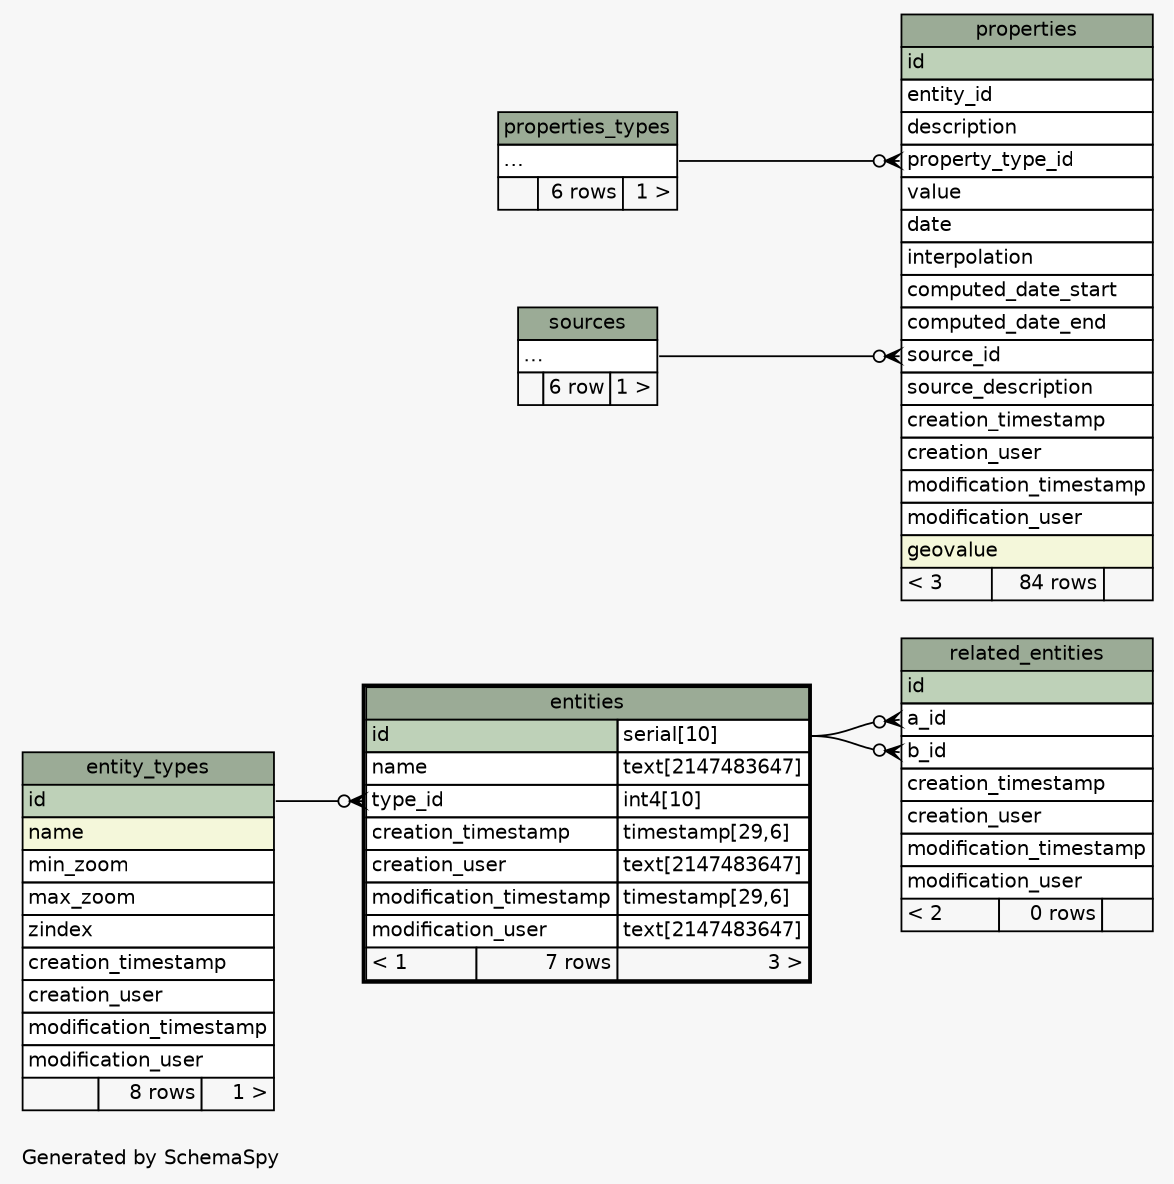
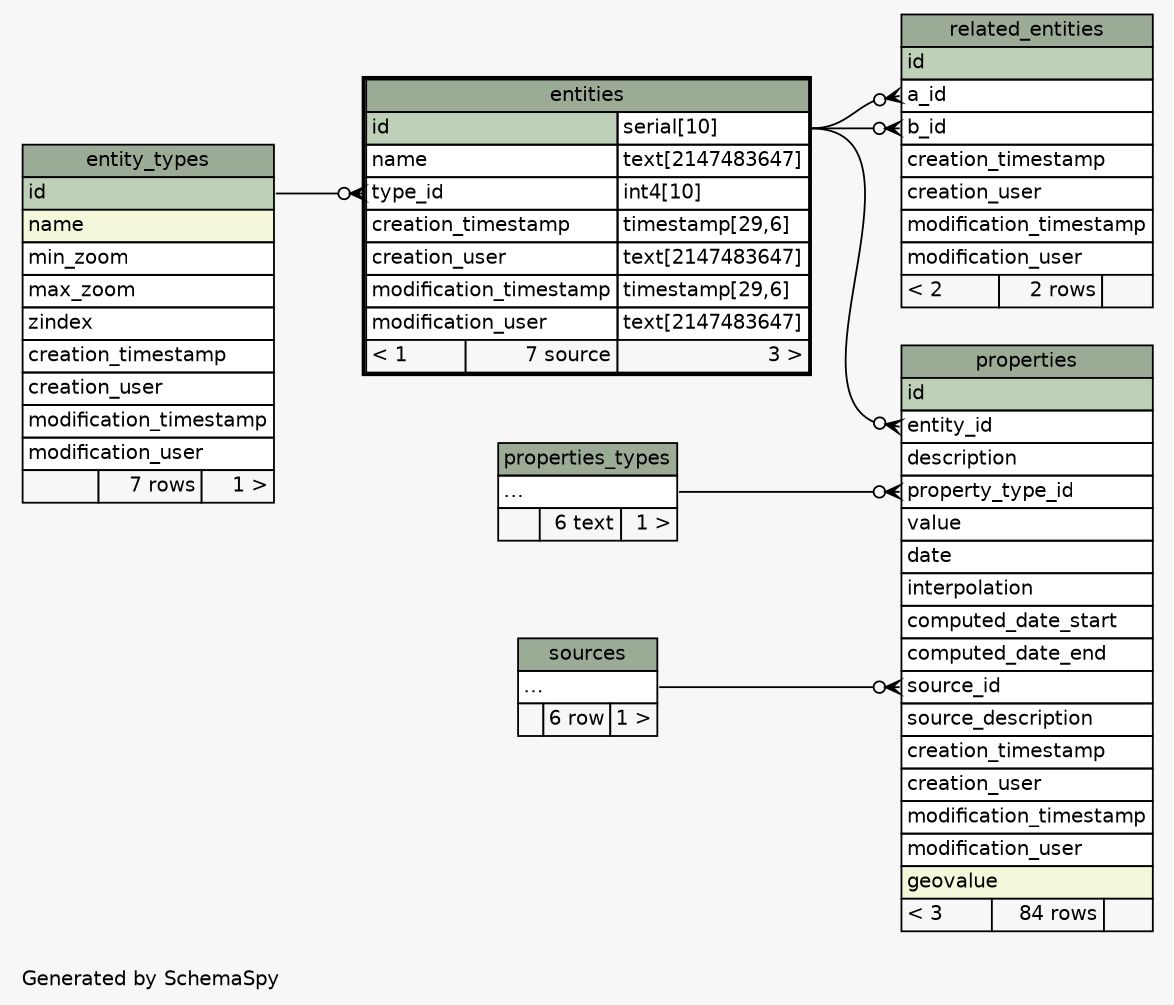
node "properties_types": text "6 rows" -> "6 text"
edge "entities" -> "properties": added
node "related_entities": text "0 rows" -> "2 rows"
node "entities": text "7 rows" -> "7 source"
node "entity_types": text "8 rows" -> "7 rows"
